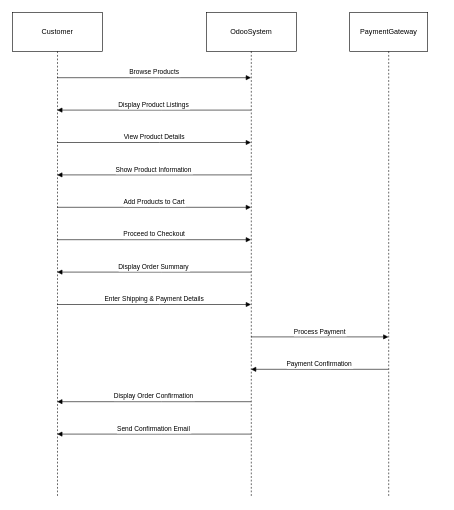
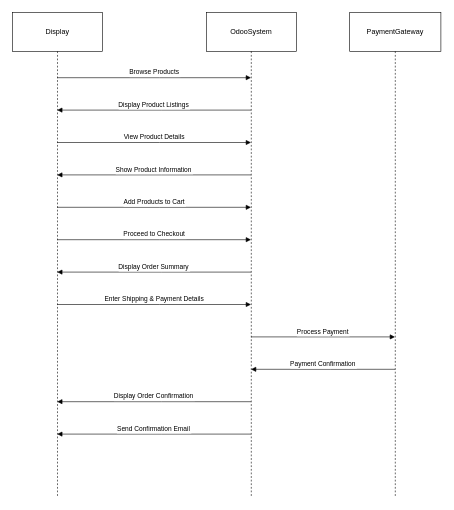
node "Customer": label "Customer" -> "Display"
node "PaymentGateway": size 78x485 -> 91x485
